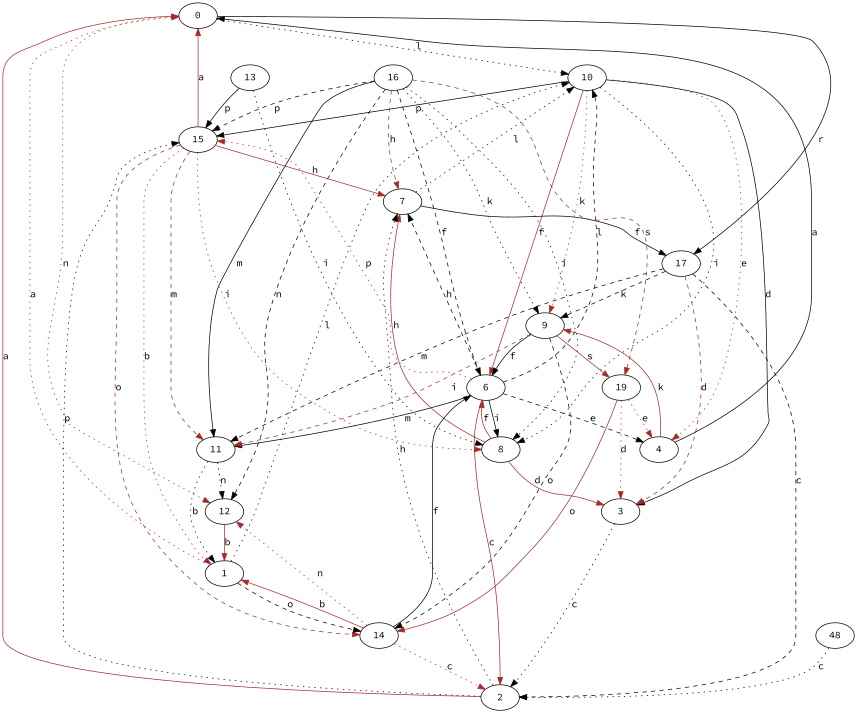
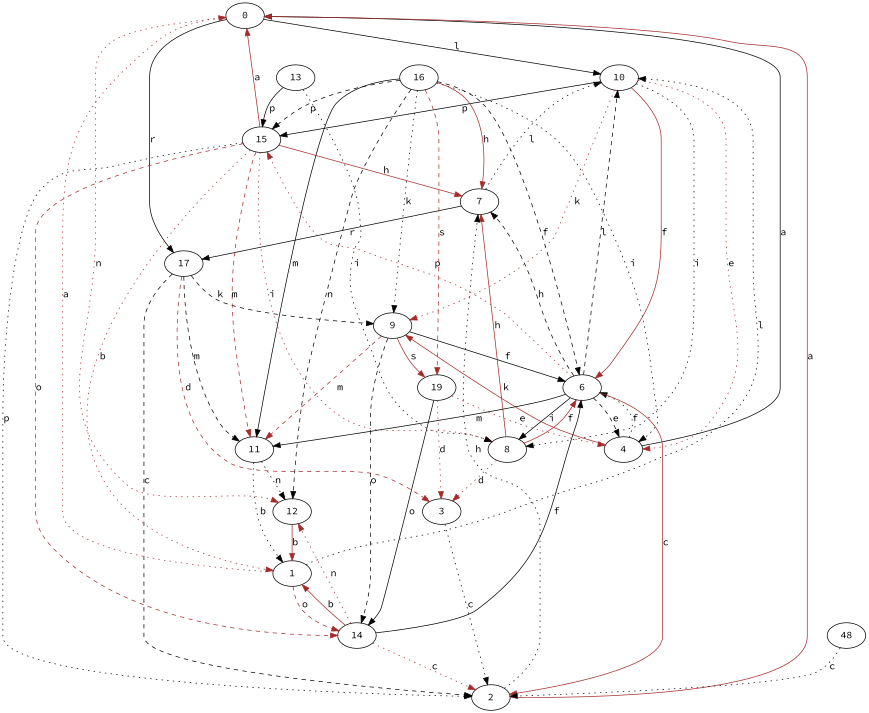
edge "0" -> "10": style dotted -> solid
edge "16" -> "7": style dashed -> solid
edge "7" -> "17": label "f" -> "r"
edge "16" -> "8": now "16" -> "4"
edge "10" -> "3": removed, label "d"
edge "9" -> "11": label "i" -> "m"
edge "4" -> "6": added, label "f"
edge "8" -> "3": style solid -> dotted
edge "19" -> "14": color brown -> black
edge "2" -> "15": reversed
edge "1" -> "14": color black -> brown
